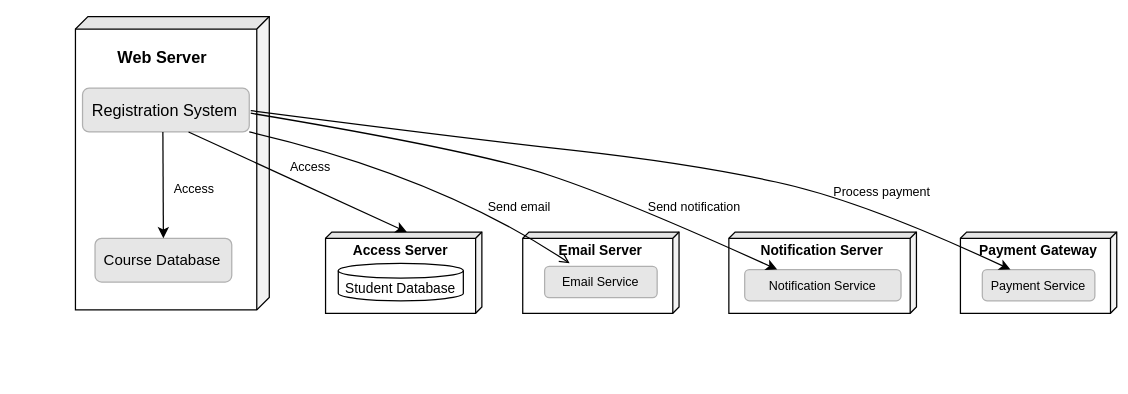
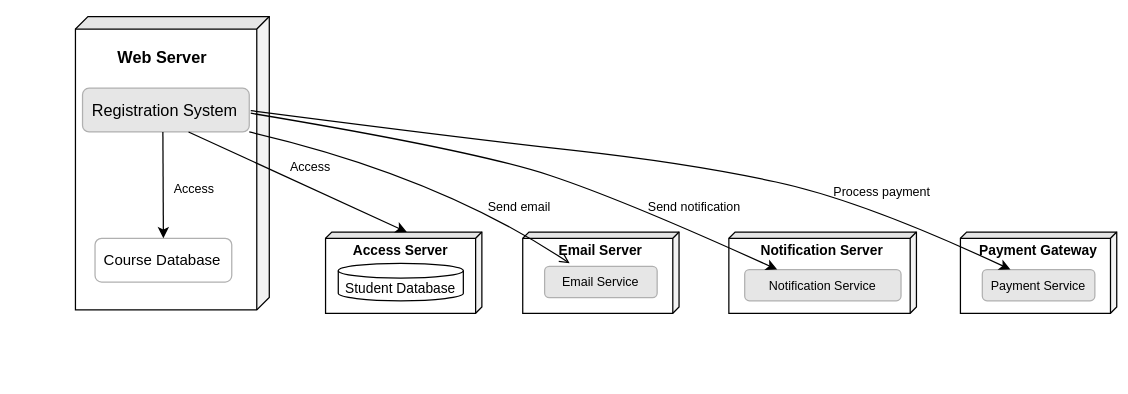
node "Course Database": fillcolor #e6e6e6 -> #ffffff
